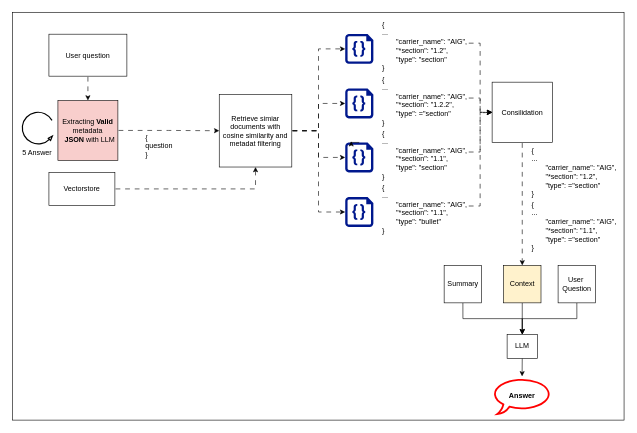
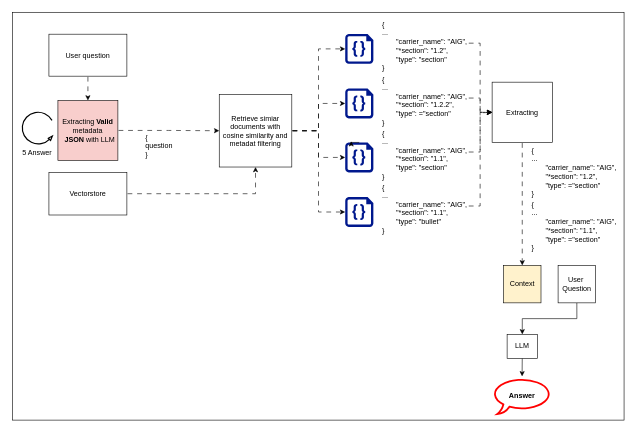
node "Consilidation": label "Consilidation" -> "Extracting"
node "Vectorstore": size 66x33 -> 78x43
node "Summary": removed
edge "Context" -> "LLM": removed
edge "Summary" -> "LLM": removed
